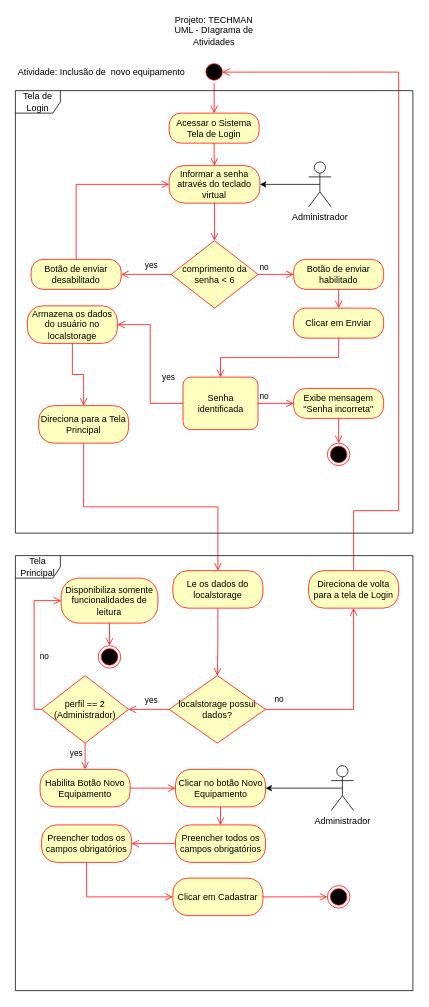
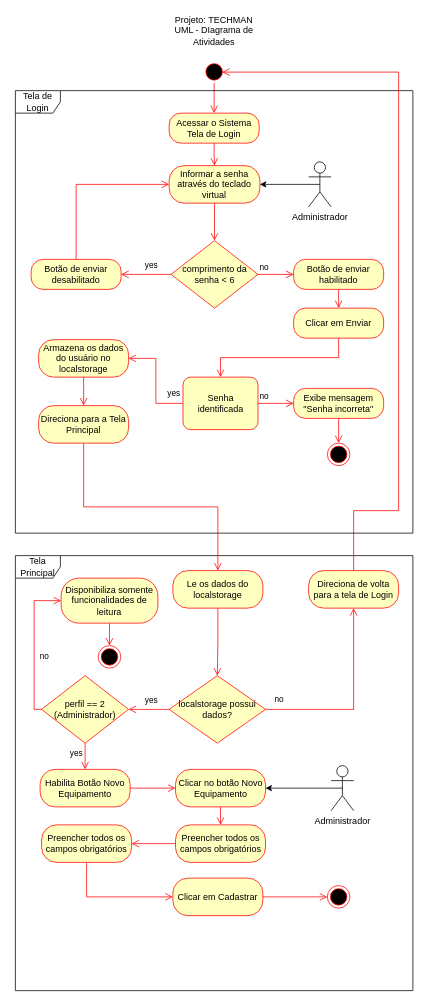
node "Atividade: Inclusão de novo equipamento": removed
node "Armazena os dados do usuário no localstorage": moved (72, 324) -> (84, 358)
